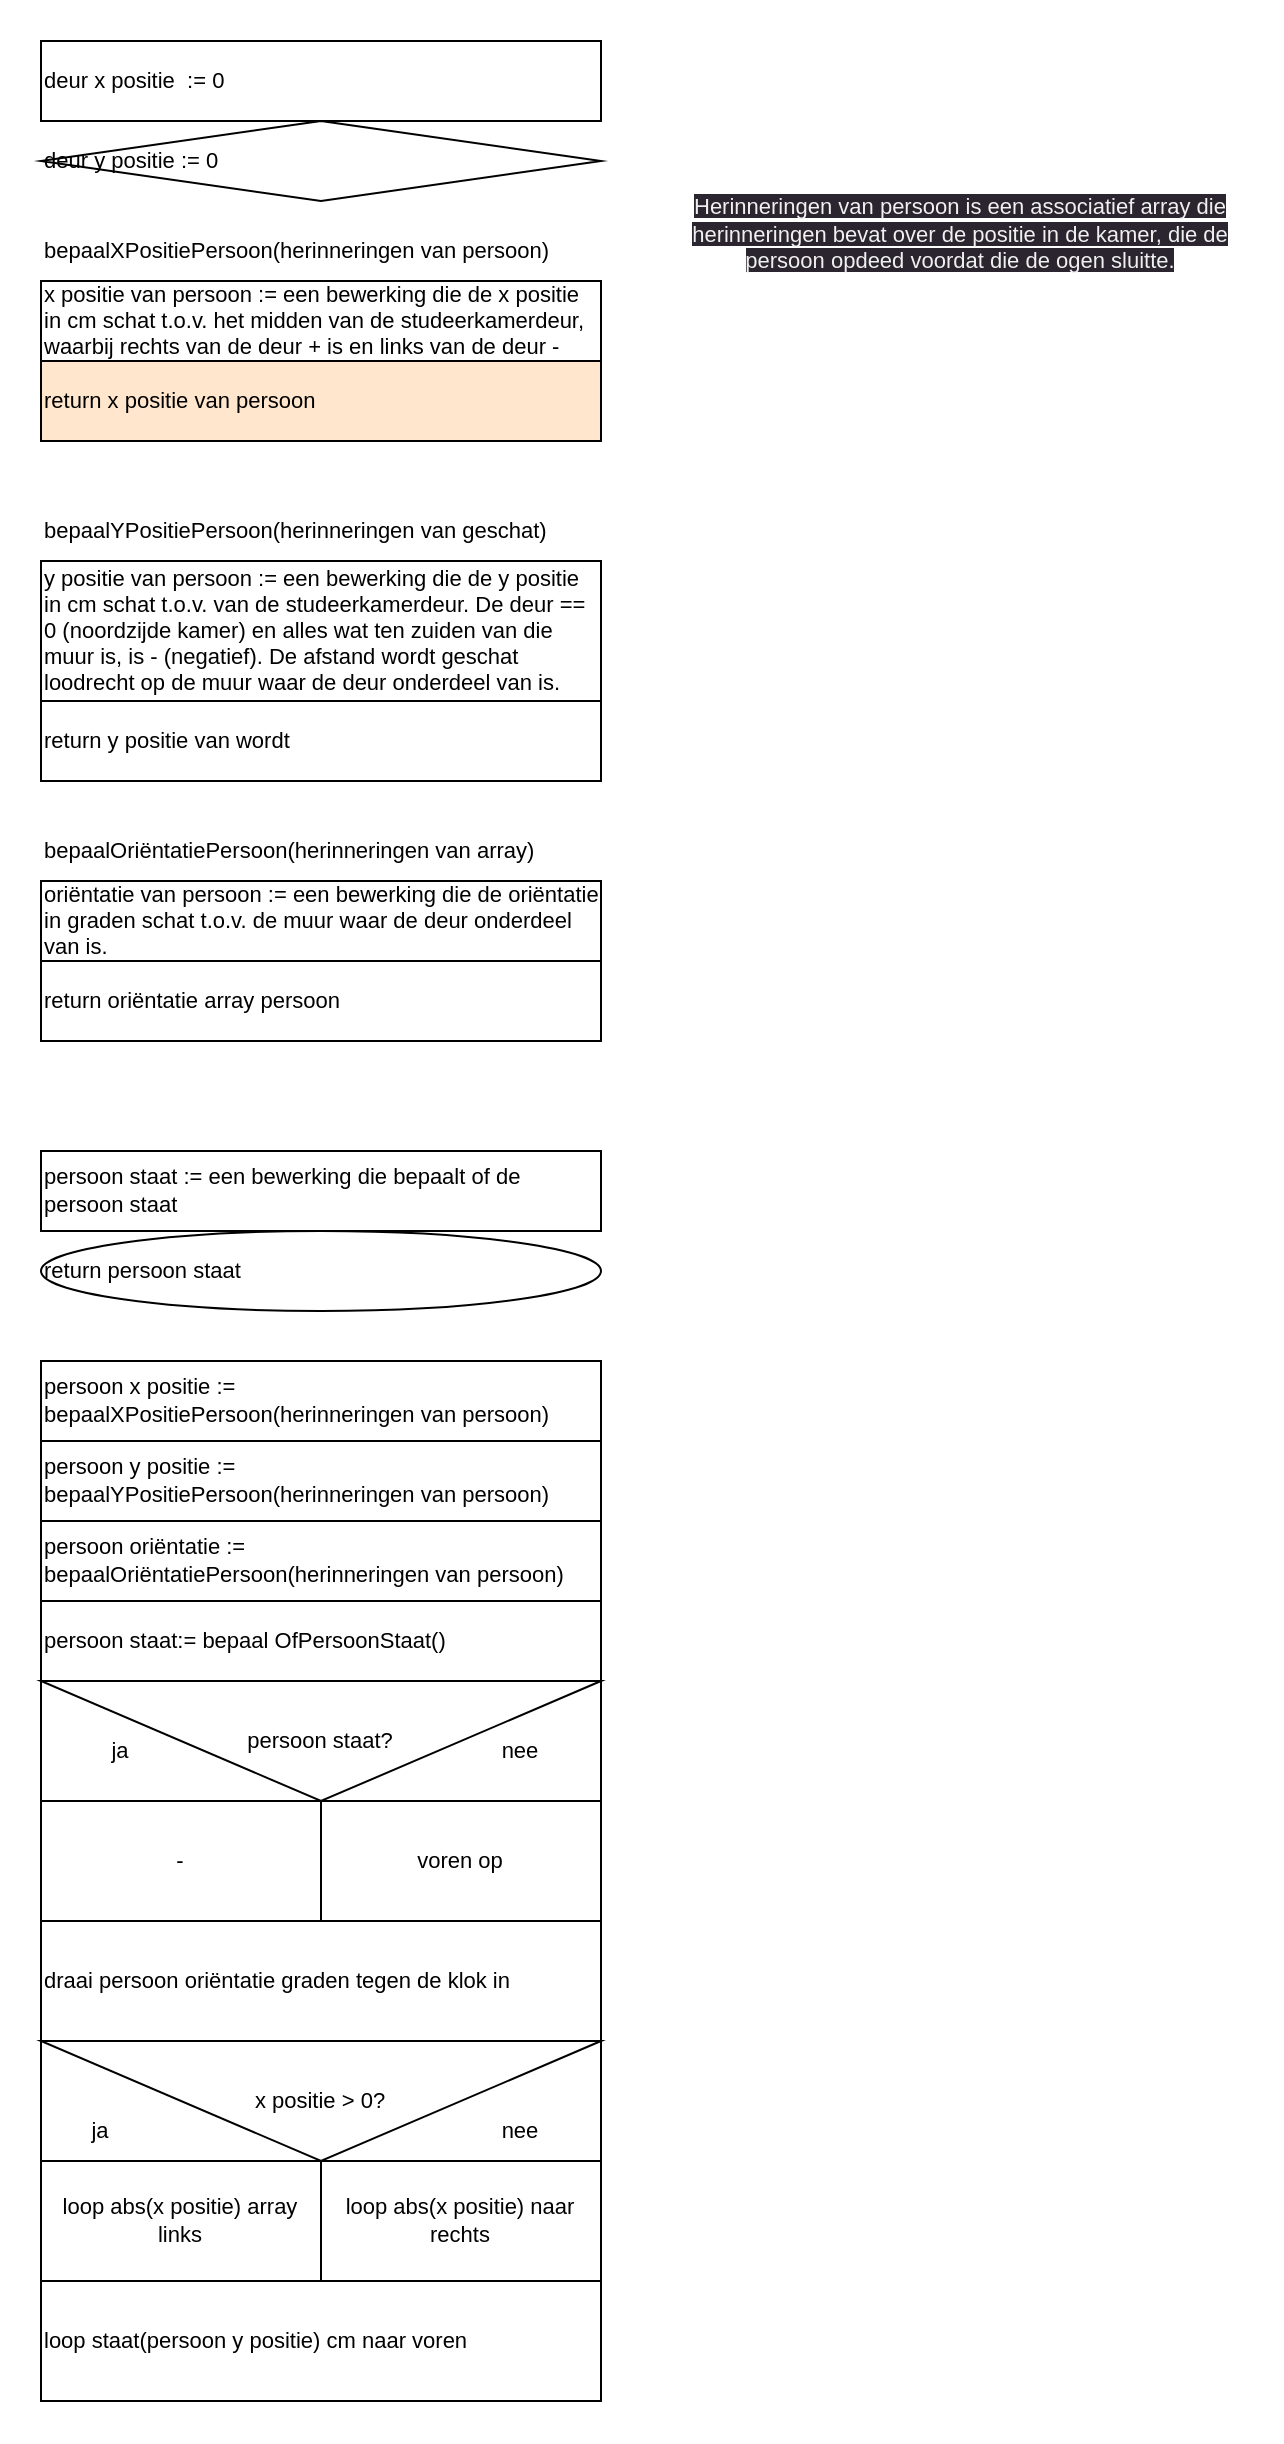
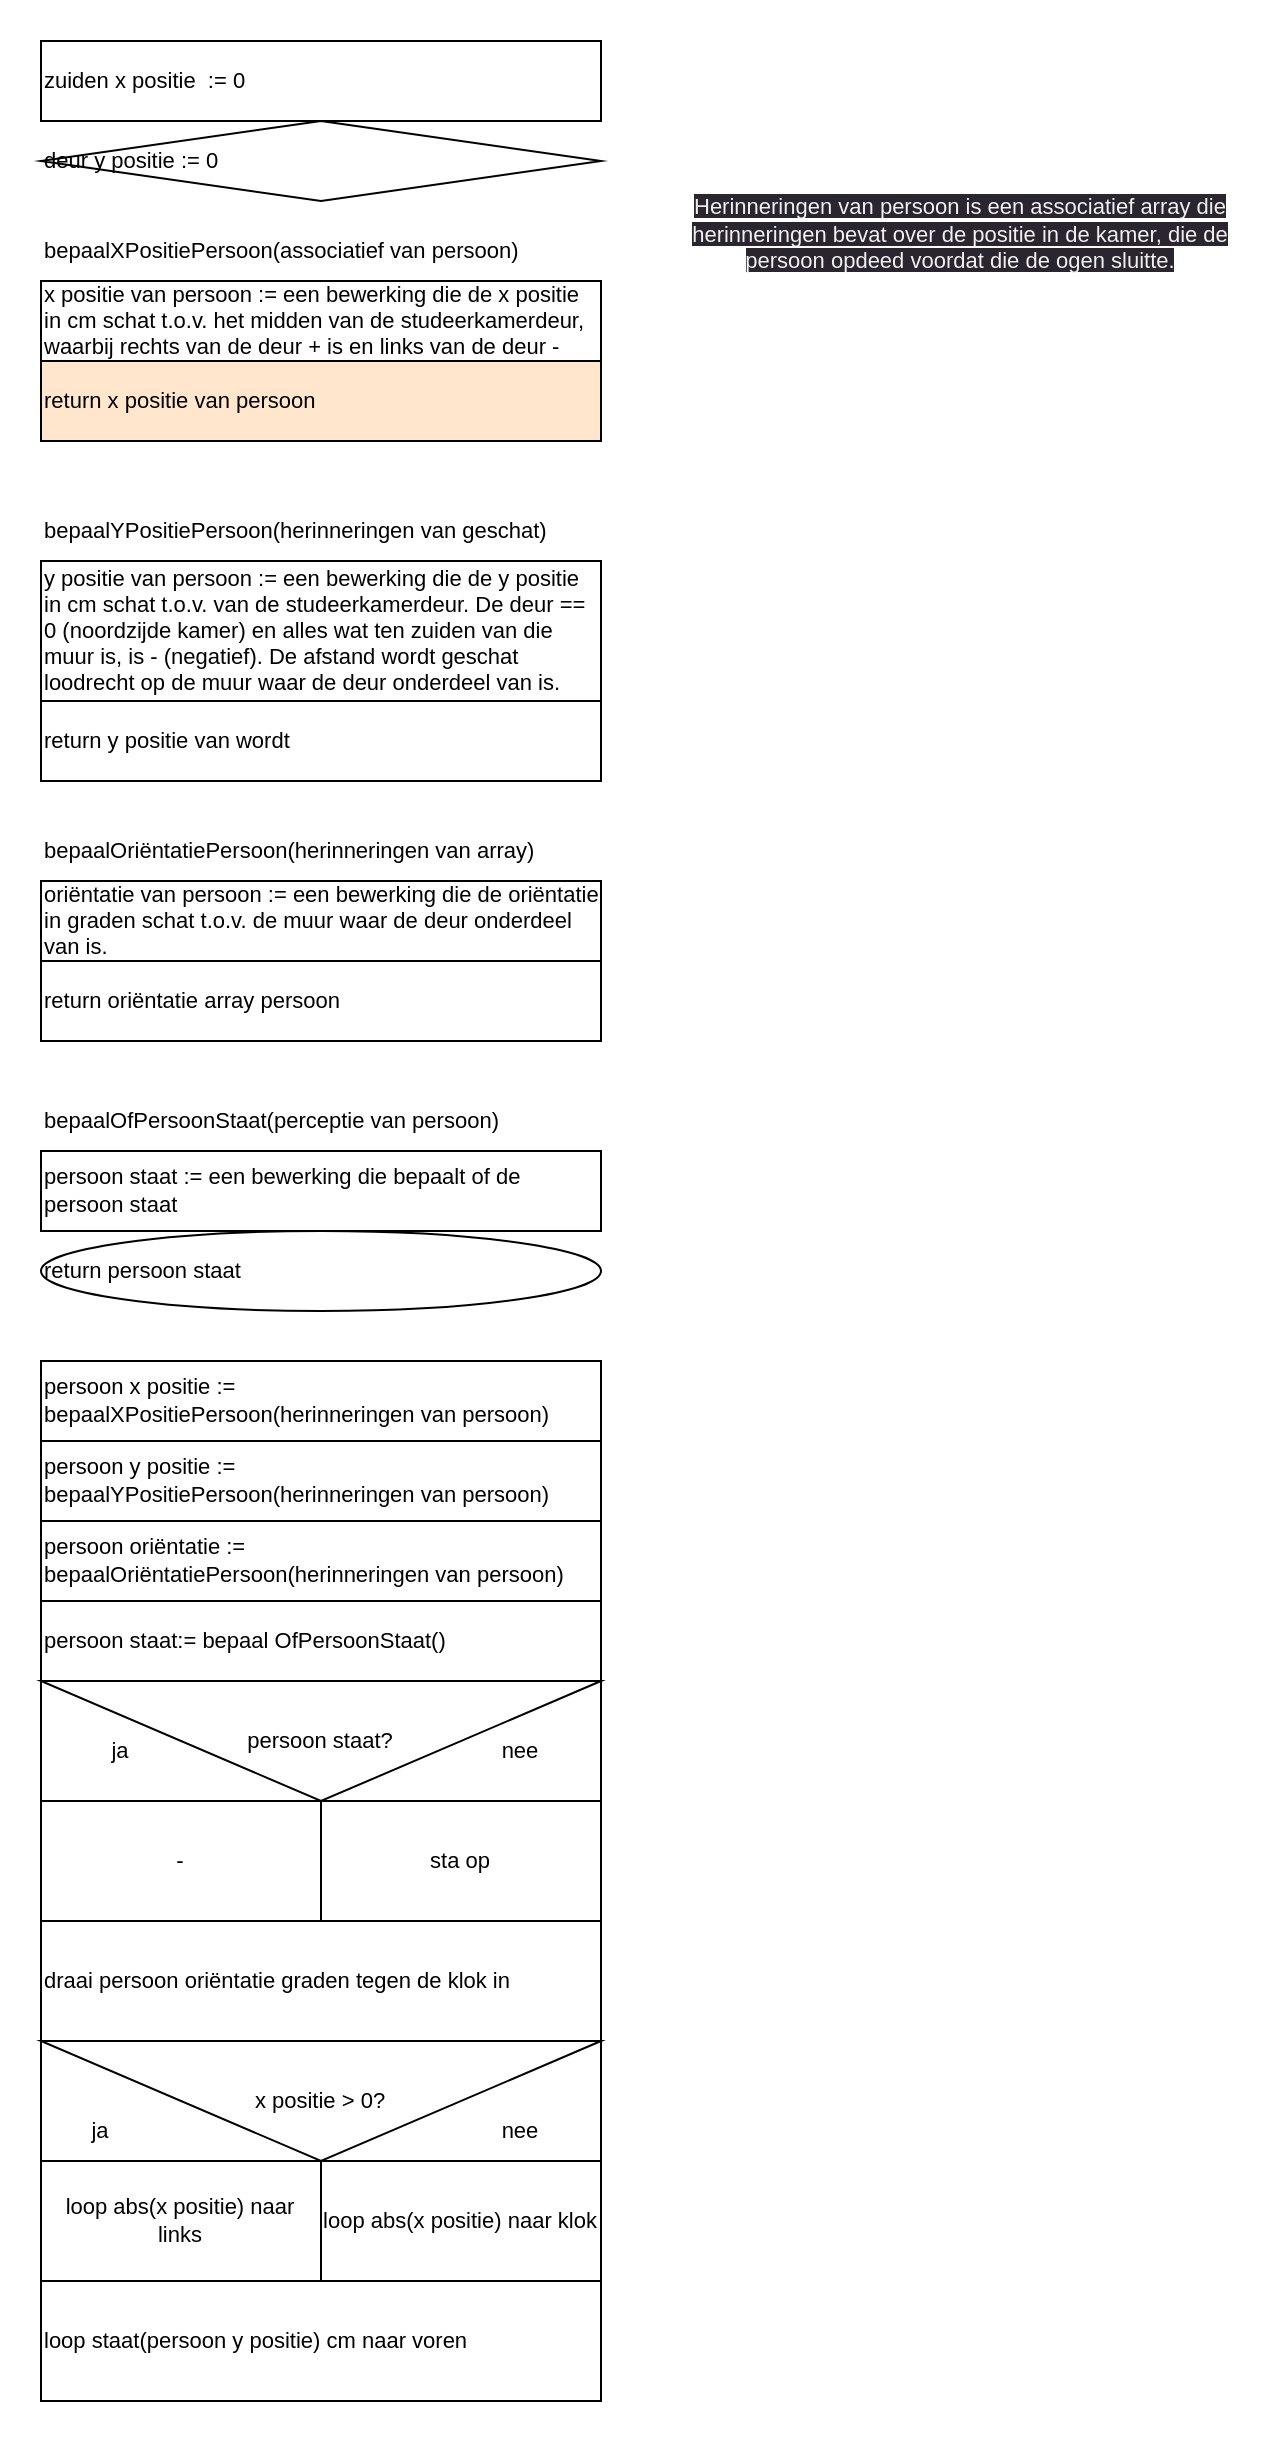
node "deur x positie := 0": label "deur x positie := 0" -> "zuiden x positie := 0"
node "bepaalXPositiePersoon(herinneringen van persoon)": label "bepaalXPositiePersoon(herinneringen van persoon)" -> "bepaalXPositiePersoon(associatief van persoon)"
node "bepaalOfPersoonStaat(perceptie van persoon)": added
node "voren op": label "voren op" -> "sta op"
node "loop abs(x positie) array links": label "loop abs(x positie) array links" -> "loop abs(x positie) naar links"
node "loop abs(x positie) naar rechts": label "loop abs(x positie) naar rechts" -> "loop abs(x positie) naar klok"
